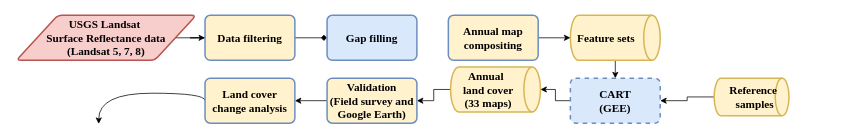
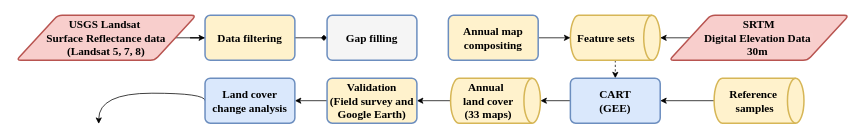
node "Gap filling": fillcolor #dae8fc -> #f5f5f5
edge "SRTM Digital Elevation Data 30m" -> "Feature sets": added
node "SRTM Digital Elevation Data 30m": added
edge "Feature sets" -> "CART (GEE)": style solid -> dashed
node "Annual land cover (33 maps)": moved (495, 90) -> (495, 101)
node "Reference samples": size 75x38 -> 90x45
node "Land cover change analysis": fillcolor #fff2cc -> #dae8fc
node "CART (GEE)": style dashed -> solid
